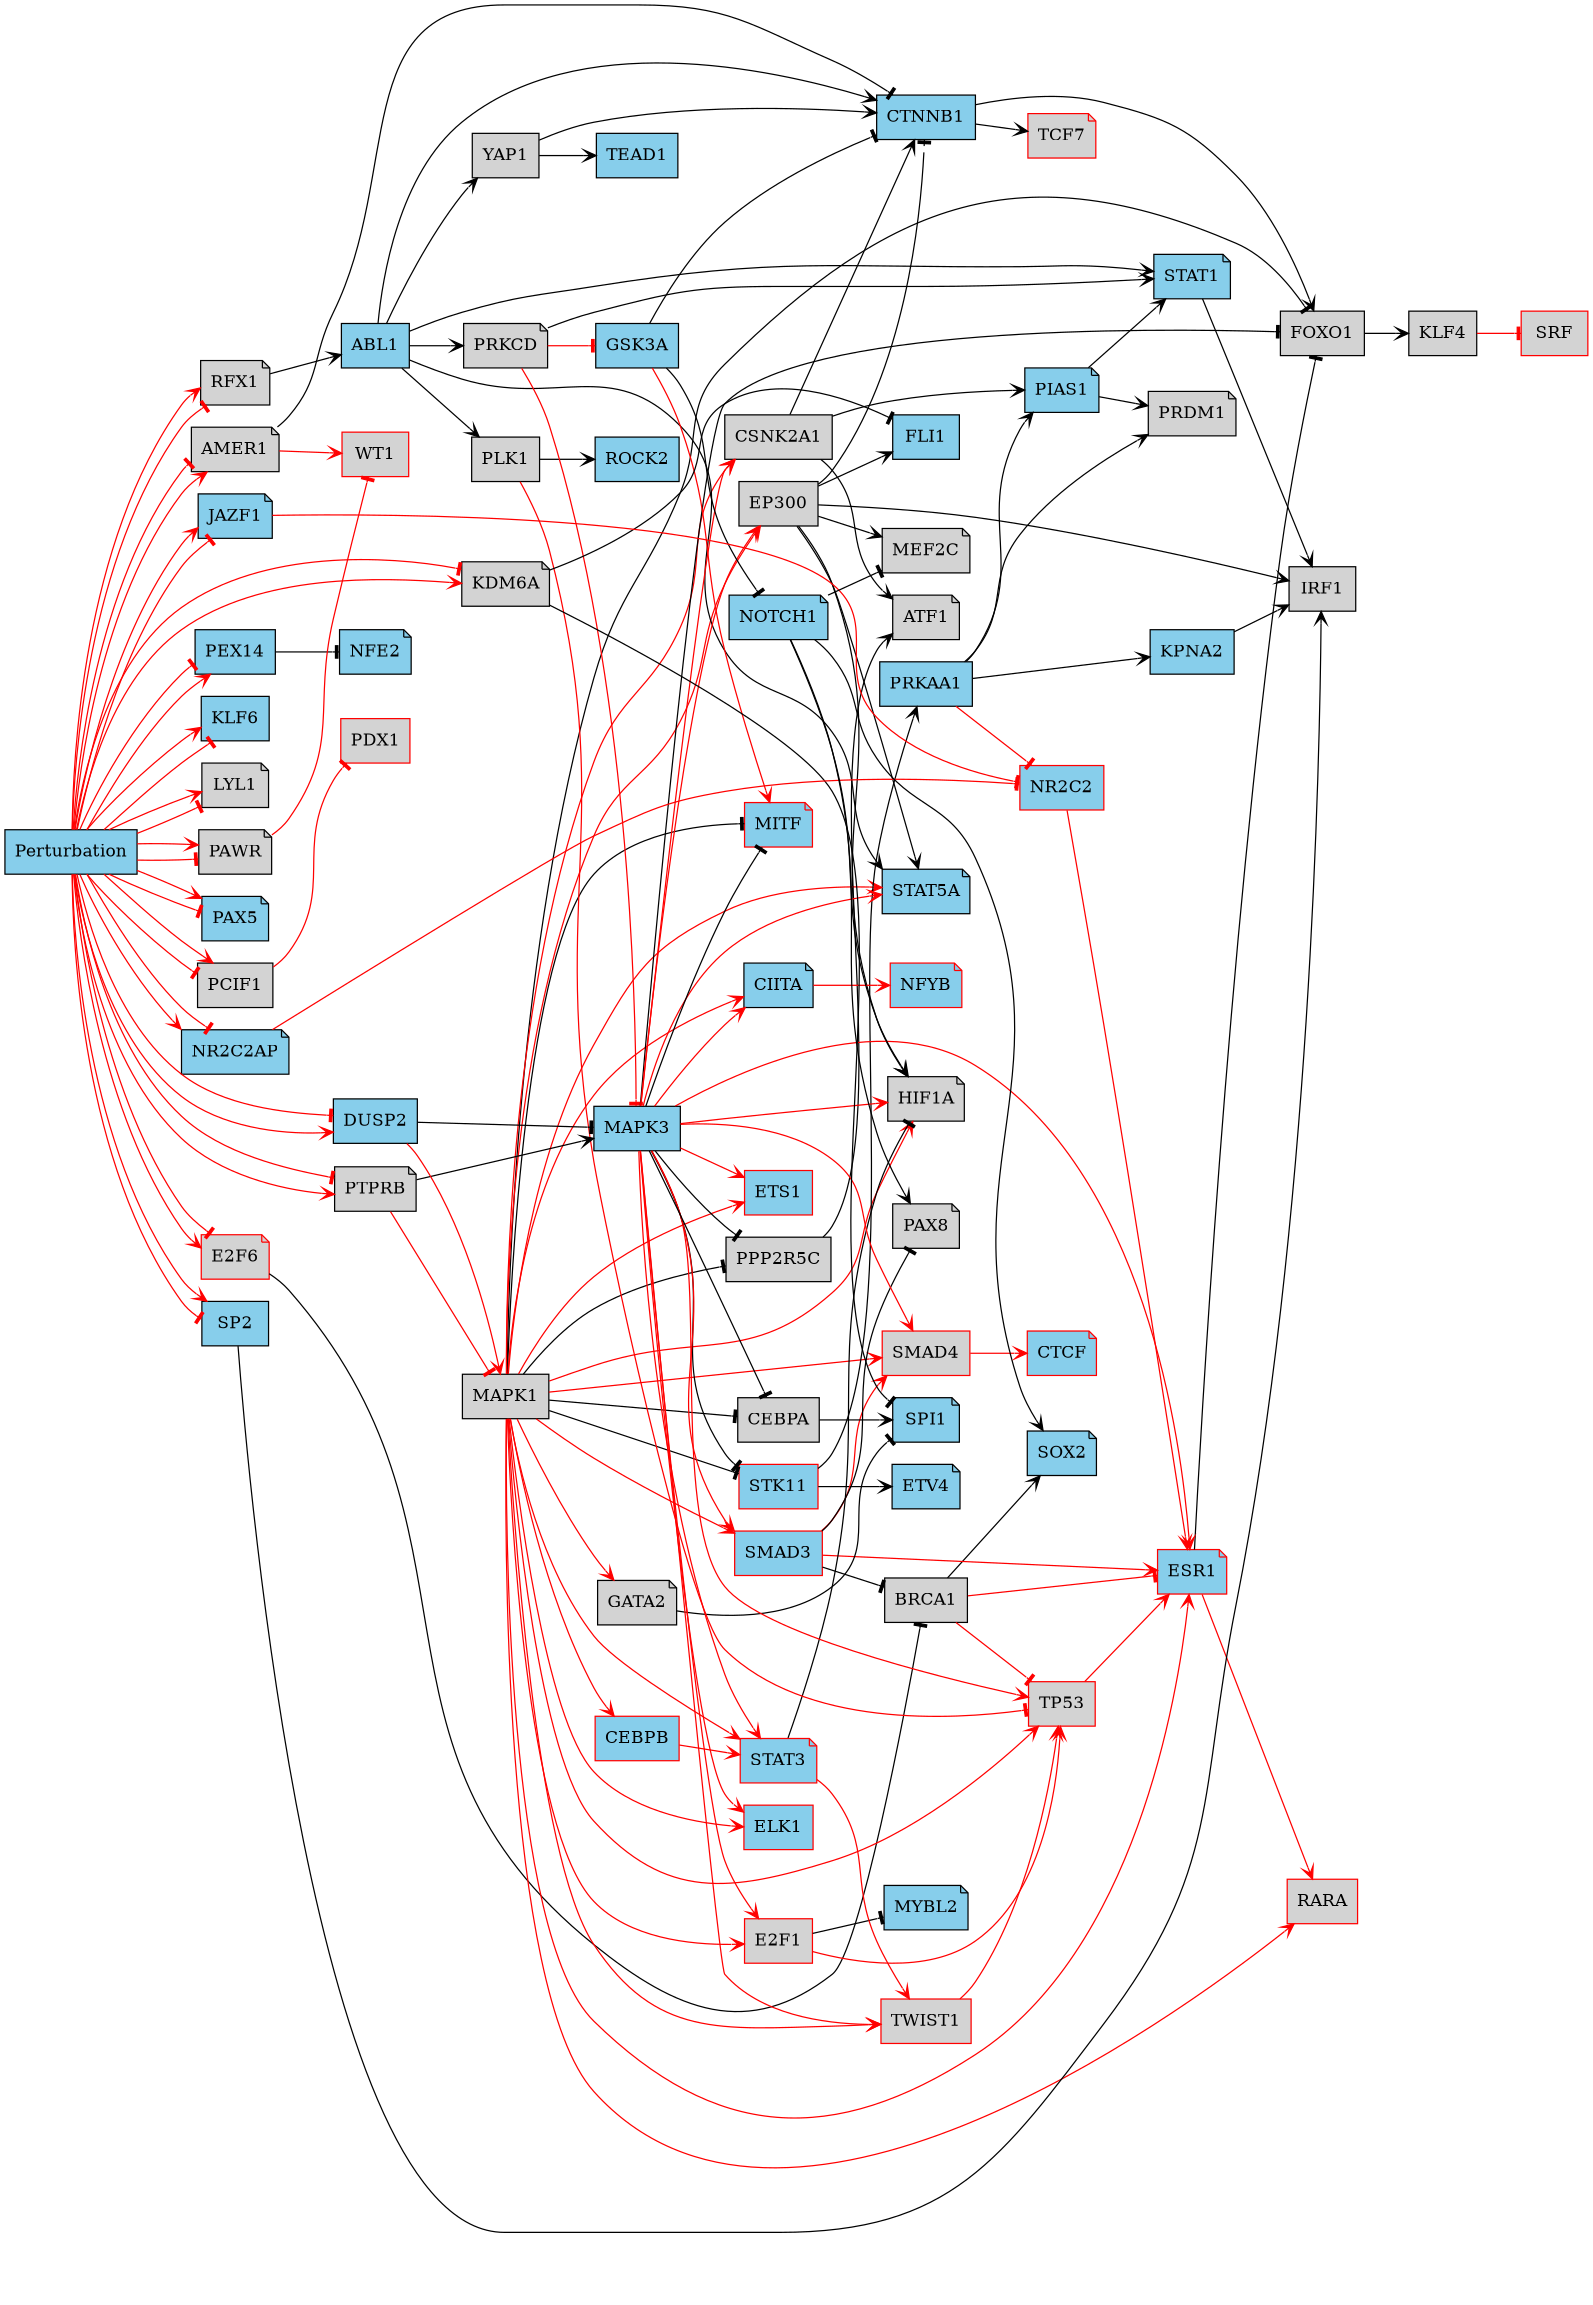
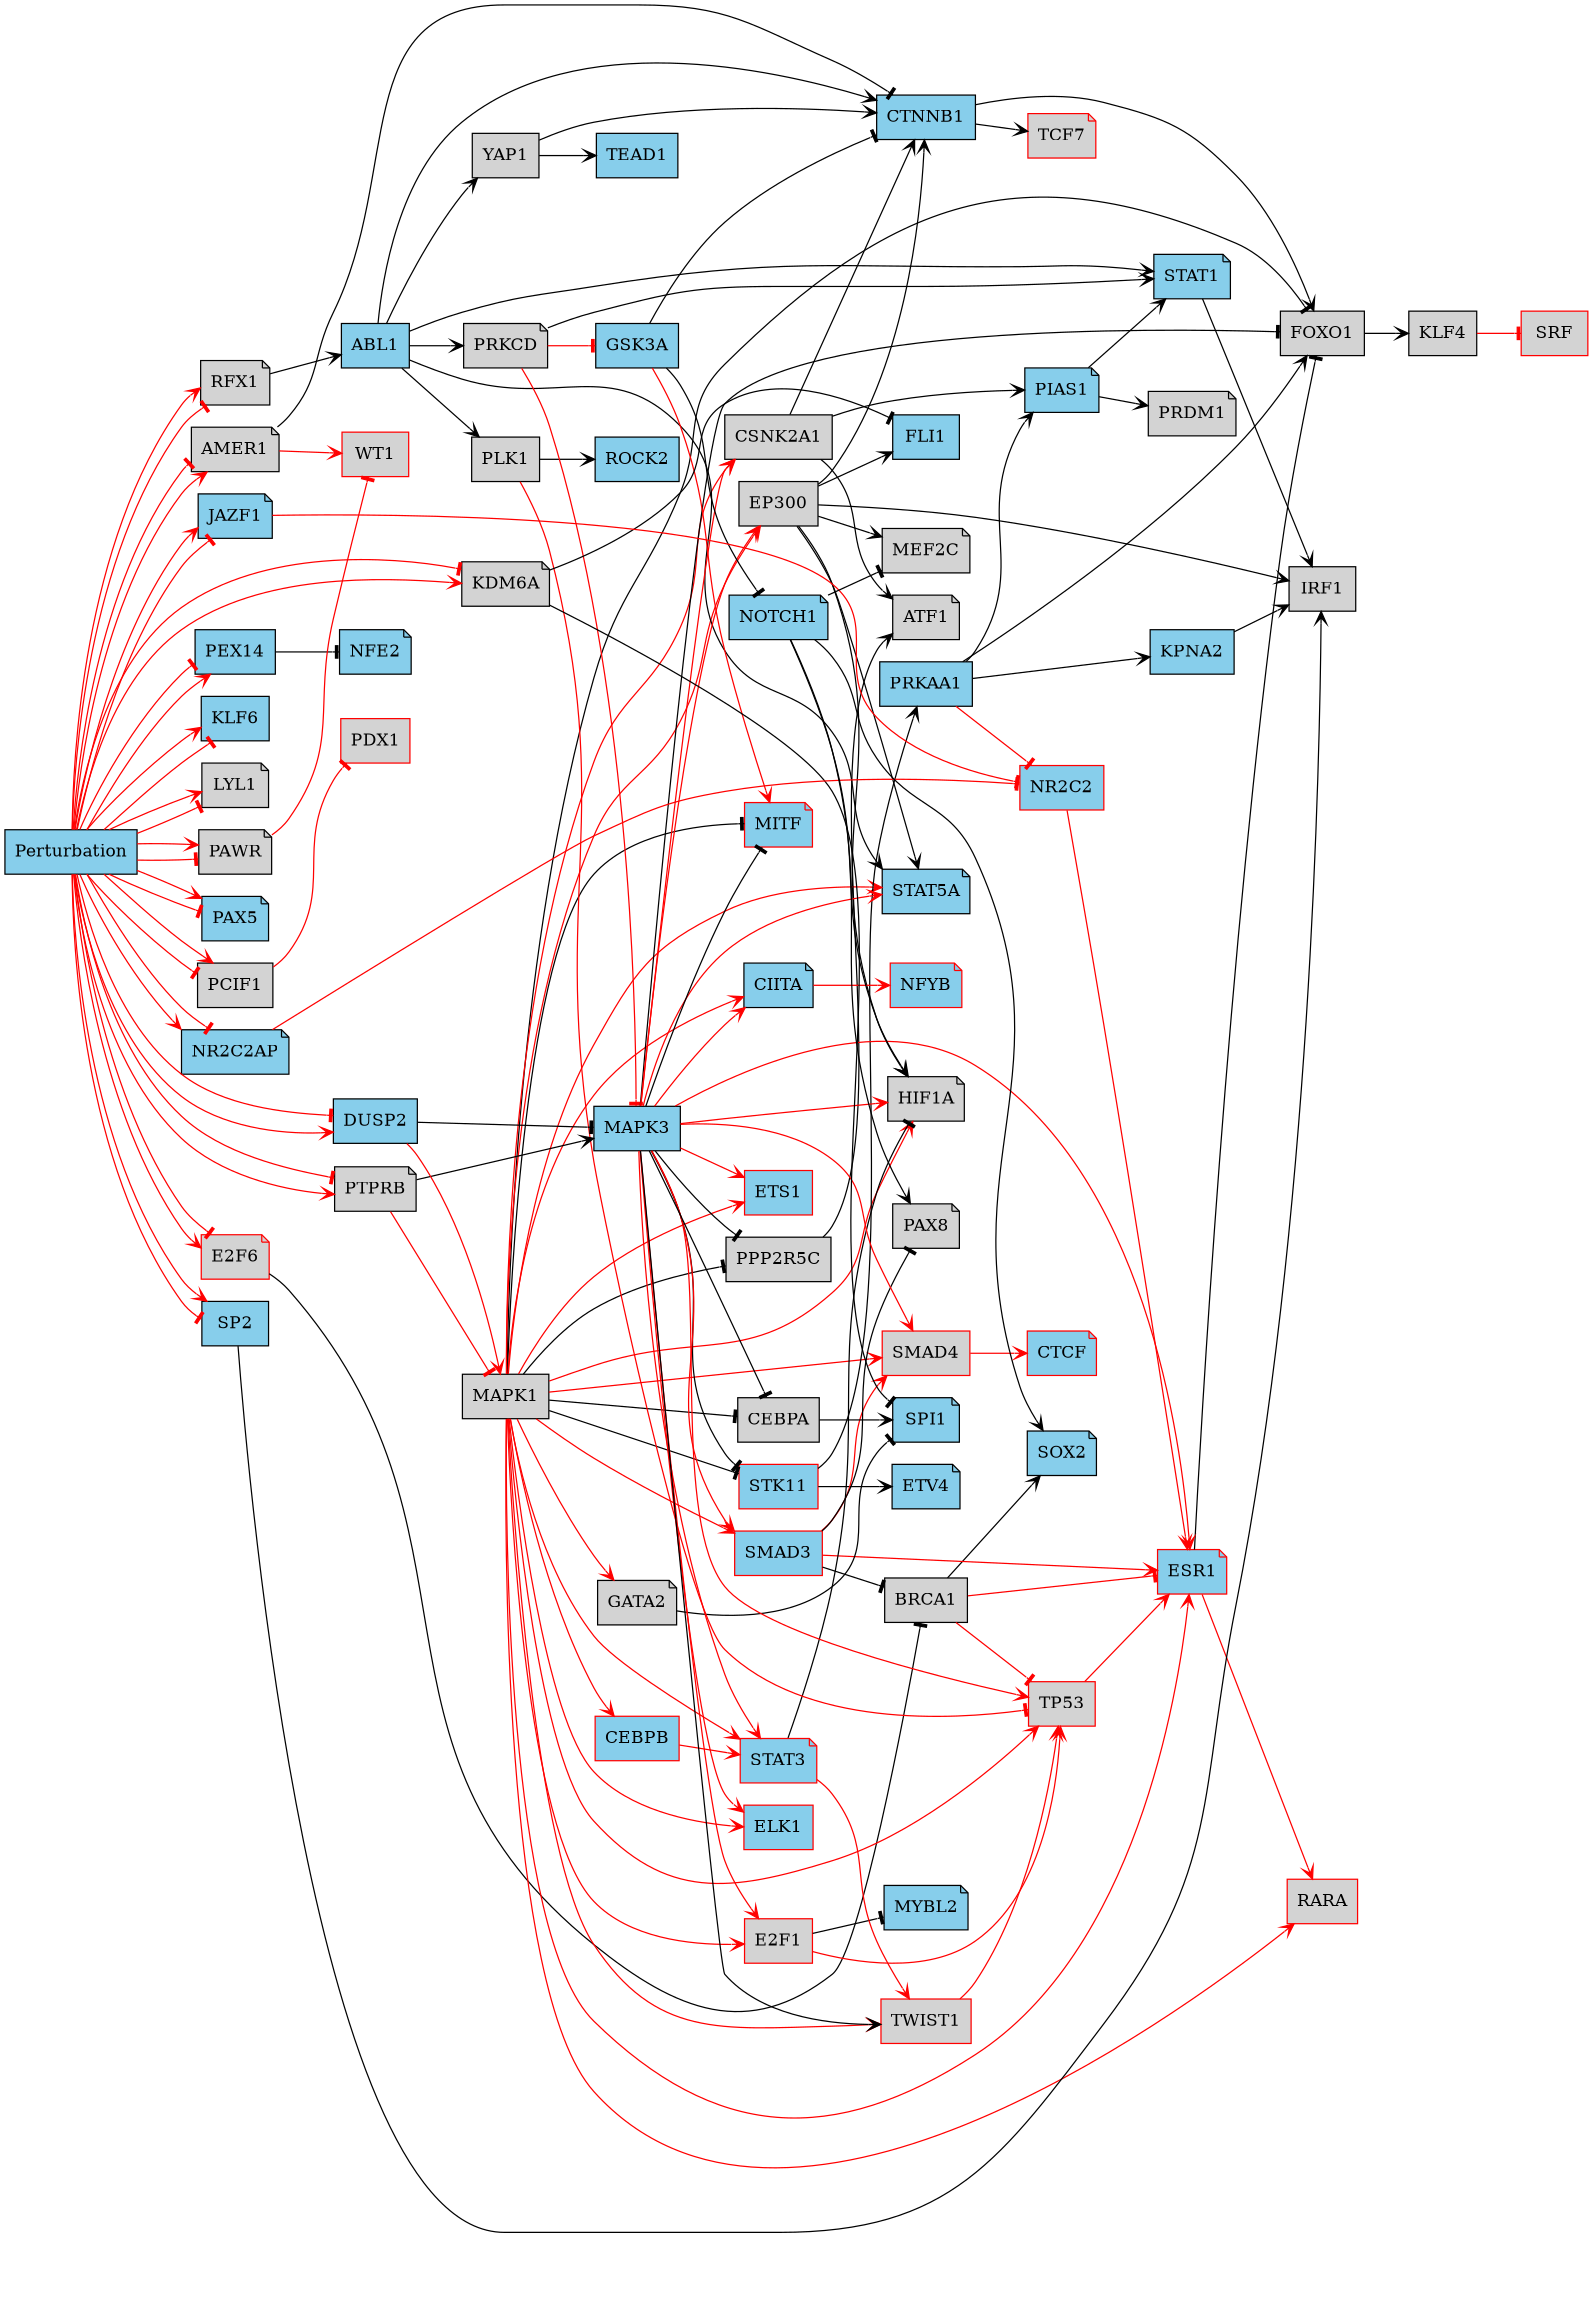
edge "EP300" -> "CTNNB1": arrowhead tee -> vee
edge "PRKAA1" -> "PRDM1": now "PRKAA1" -> "FOXO1"
edge "MAPK3" -> "TWIST1": color red -> black
